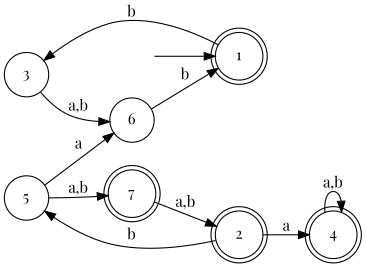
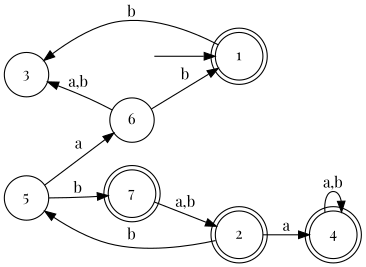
edge "3" -> "6": reversed
edge "5" -> "7": label "a,b" -> "b"
